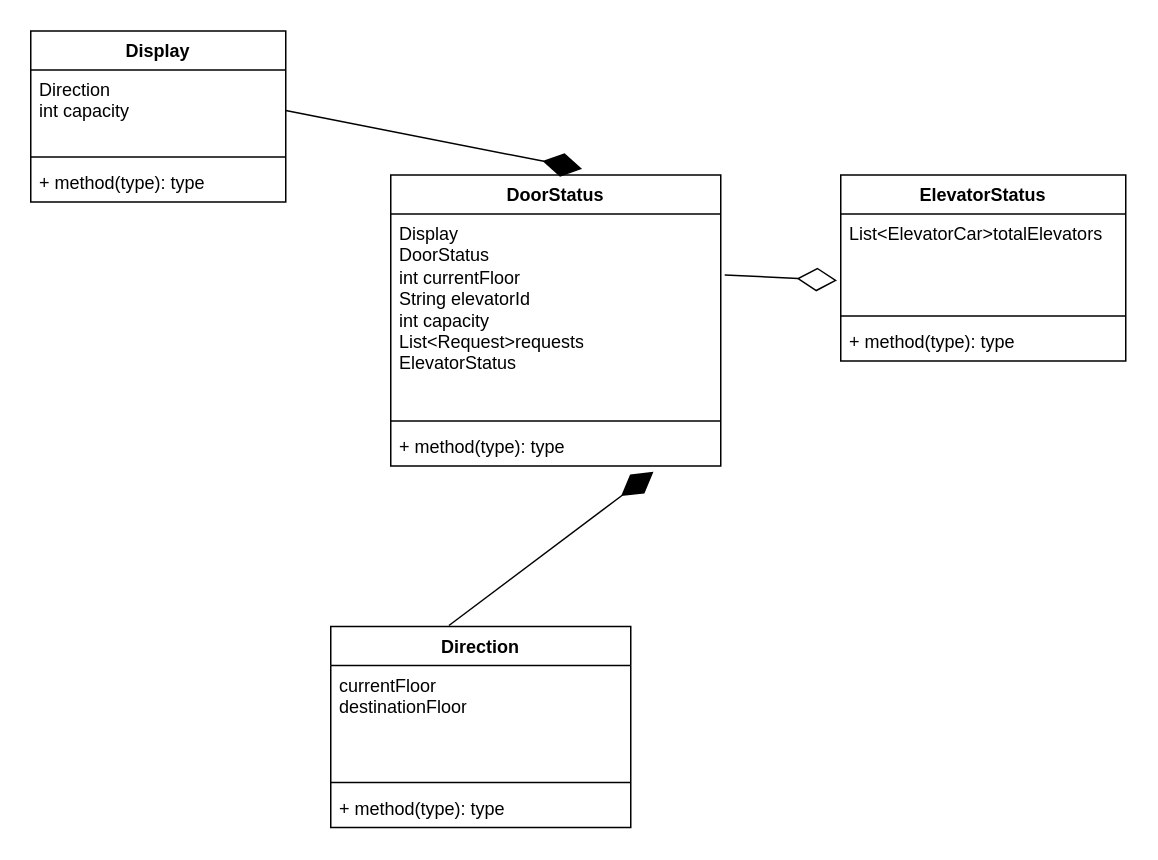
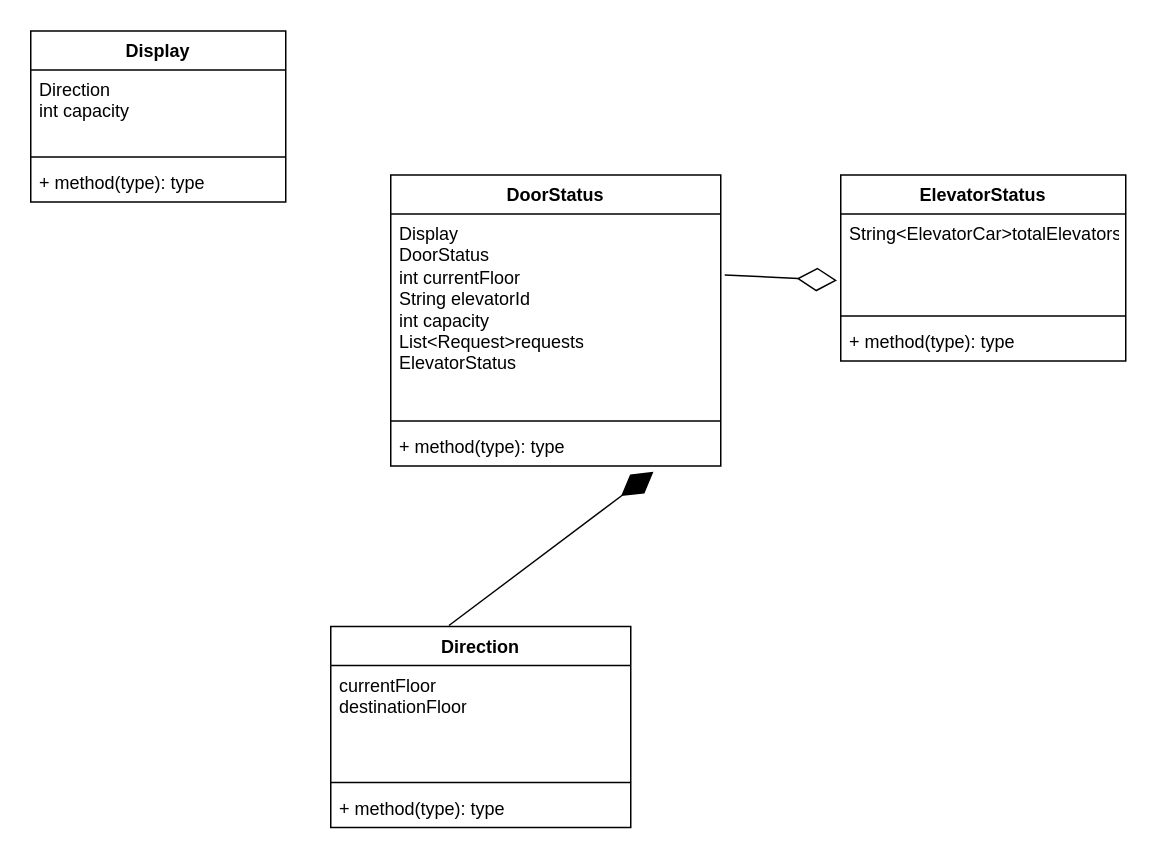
edge "Direction int capacity" -> "DoorStatus": removed
node "List<ElevatorCar>totalElevators": label "List<ElevatorCar>totalElevators" -> "String<ElevatorCar>totalElevators"
